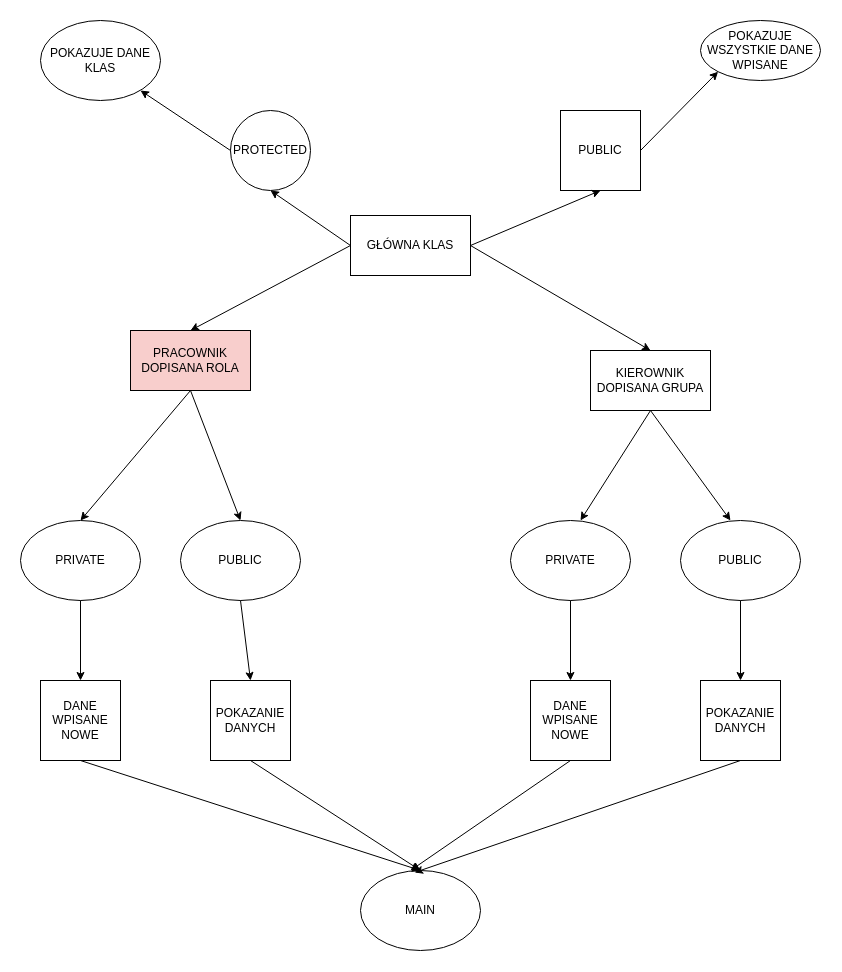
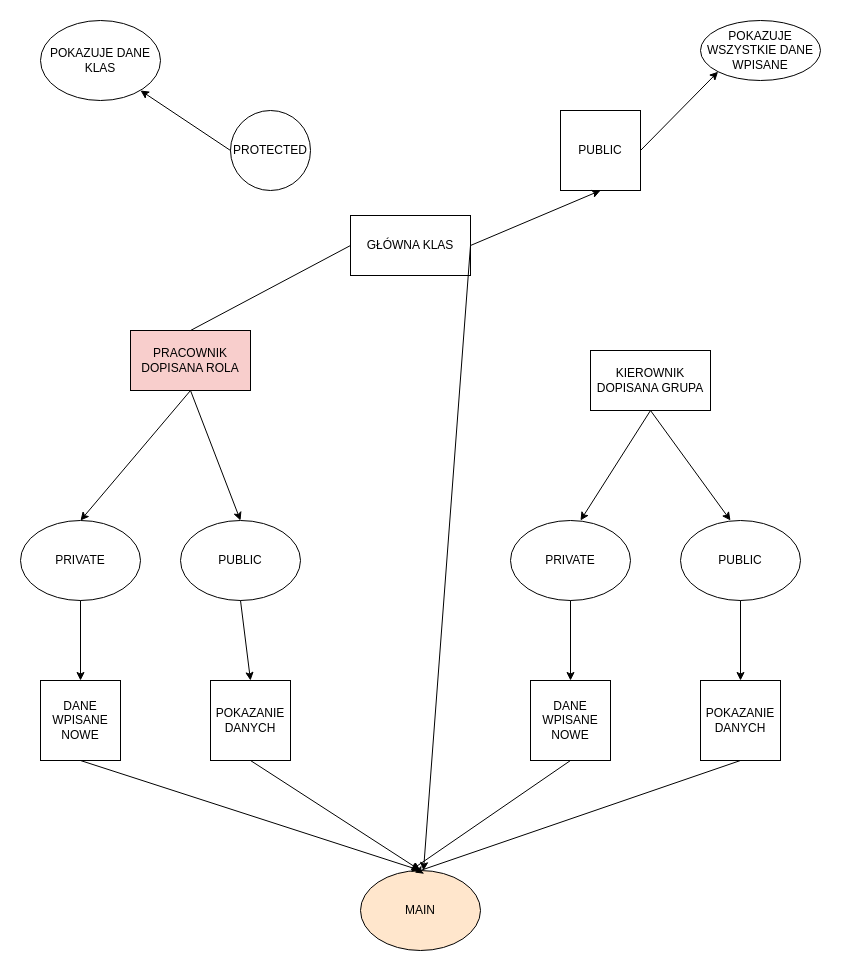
edge "GŁÓWNA KLAS" -> "PROTECTED": removed
edge "GŁÓWNA KLAS" -> "KIEROWNIK DOPISANA GRUPA": now "GŁÓWNA KLAS" -> "MAIN"
edge "GŁÓWNA KLAS" -> "PRACOWNIK DOPISANA ROLA": arrowhead classic -> none
node "MAIN": fillcolor #ffffff -> #ffe6cc
